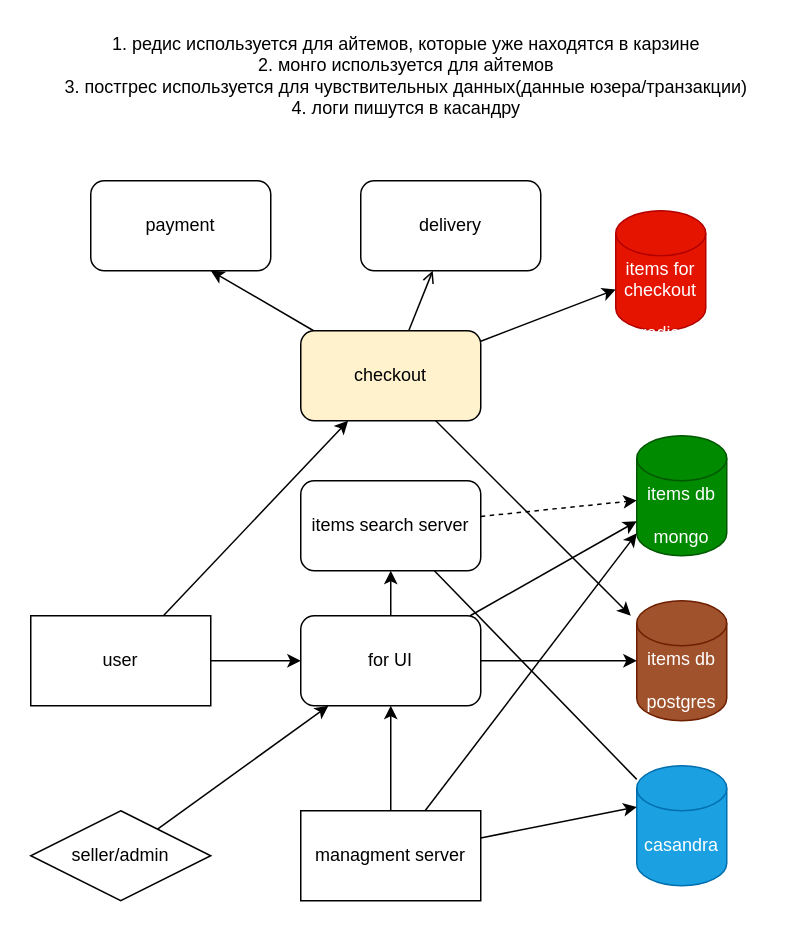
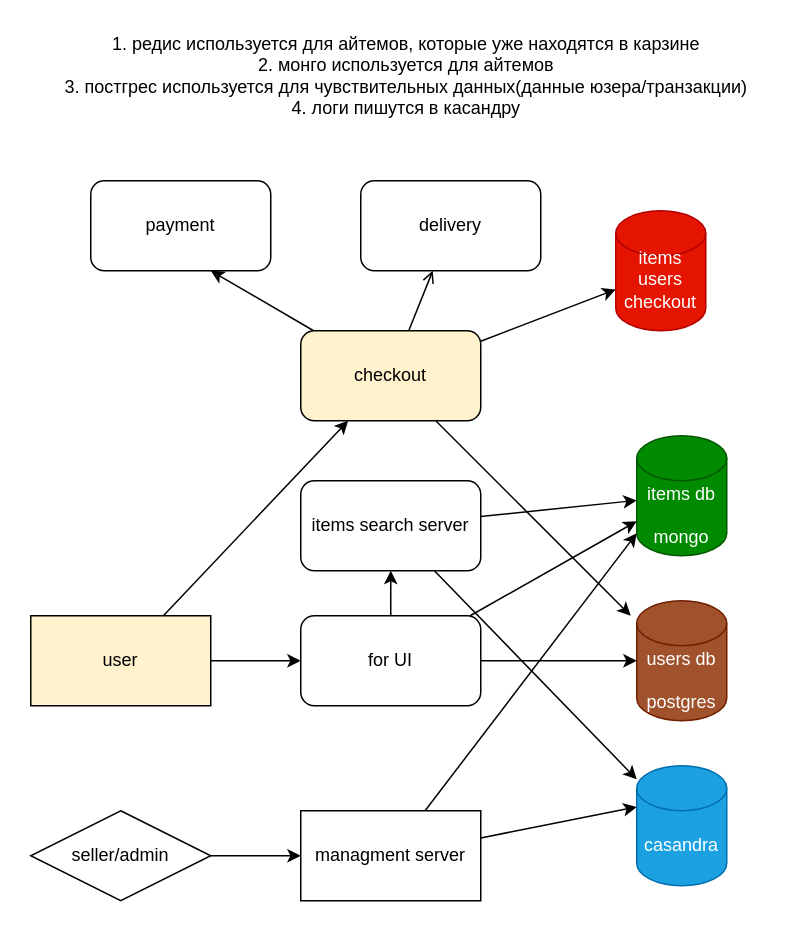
node "items for checkout redis": label "items for checkout redis" -> "items users checkout redis"
edge "items search server" -> "items db mongo": style dashed -> solid
node "user": fillcolor #ffffff -> #fff2cc
node "items db postgres": label "items db postgres" -> "users db postgres"
edge "managment server" -> "for UI": removed
edge "seller/admin" -> "for UI": now "seller/admin" -> "managment server"
edge "items search server" -- "casandra": arrowhead none -> classic
